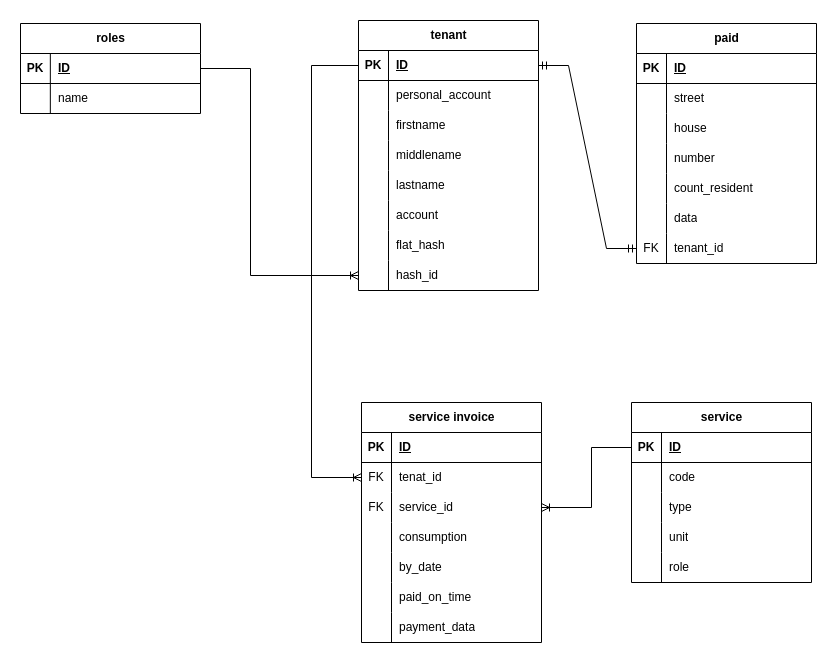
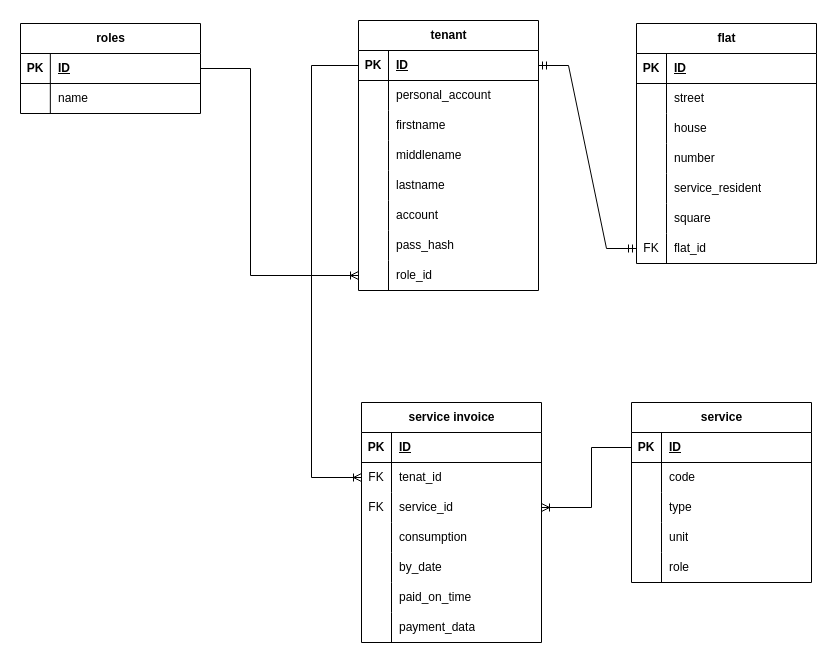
node "paid": label "paid" -> "flat"
node "count_resident": label "count_resident" -> "service_resident"
node "data": label "data" -> "square"
node "flat_hash": label "flat_hash" -> "pass_hash"
node "tenant_id": label "tenant_id" -> "flat_id"
node "hash_id": label "hash_id" -> "role_id"
